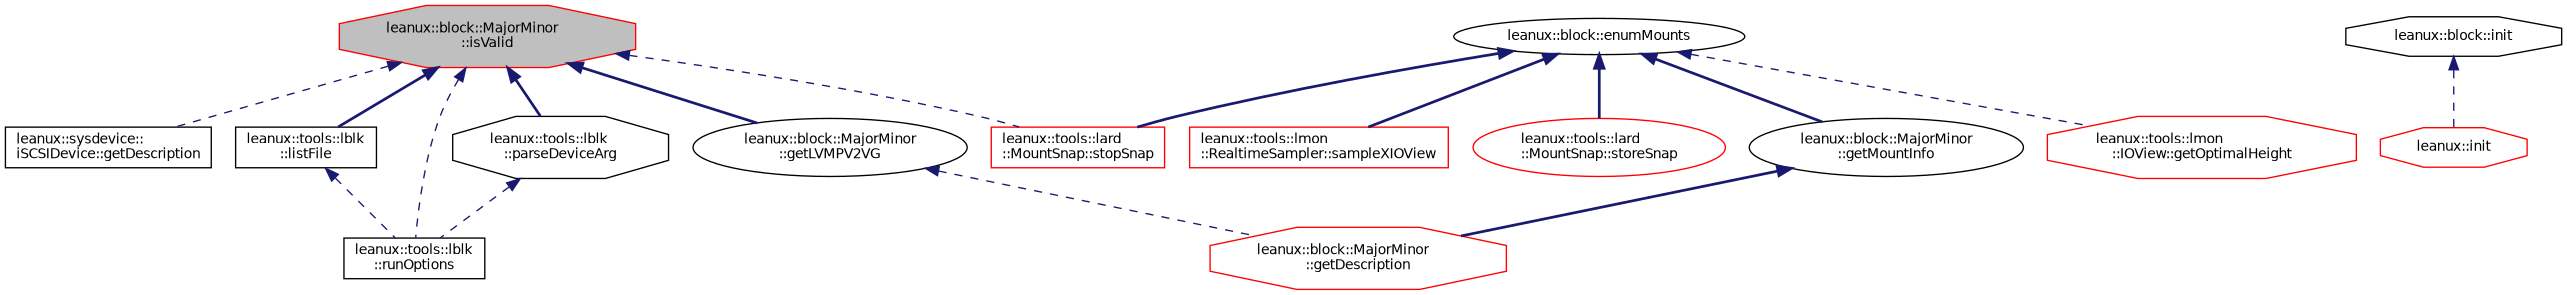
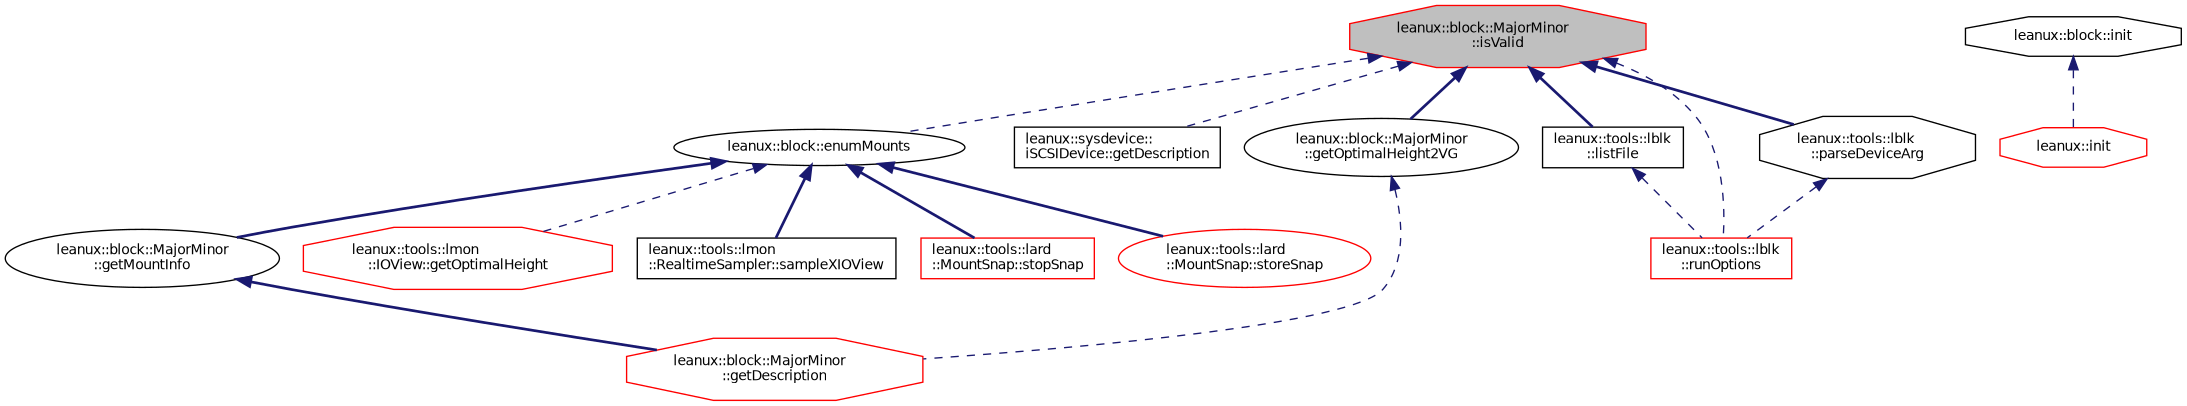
edge "leanux::tools::lard ::MountSnap::stopSnap" -> "leanux::block::MajorMinor ::isValid": now "leanux::block::enumMounts" -> "leanux::block::MajorMinor ::isValid"
node "leanux::block::MajorMinor ::getLVMPV2VG": label "leanux::block::MajorMinor ::getLVMPV2VG" -> "leanux::block::MajorMinor ::getOptimalHeight2VG"
node "leanux::tools::lmon ::RealtimeSampler::sampleXIOView": color red -> black
node "leanux::tools::lblk ::runOptions": color black -> red
